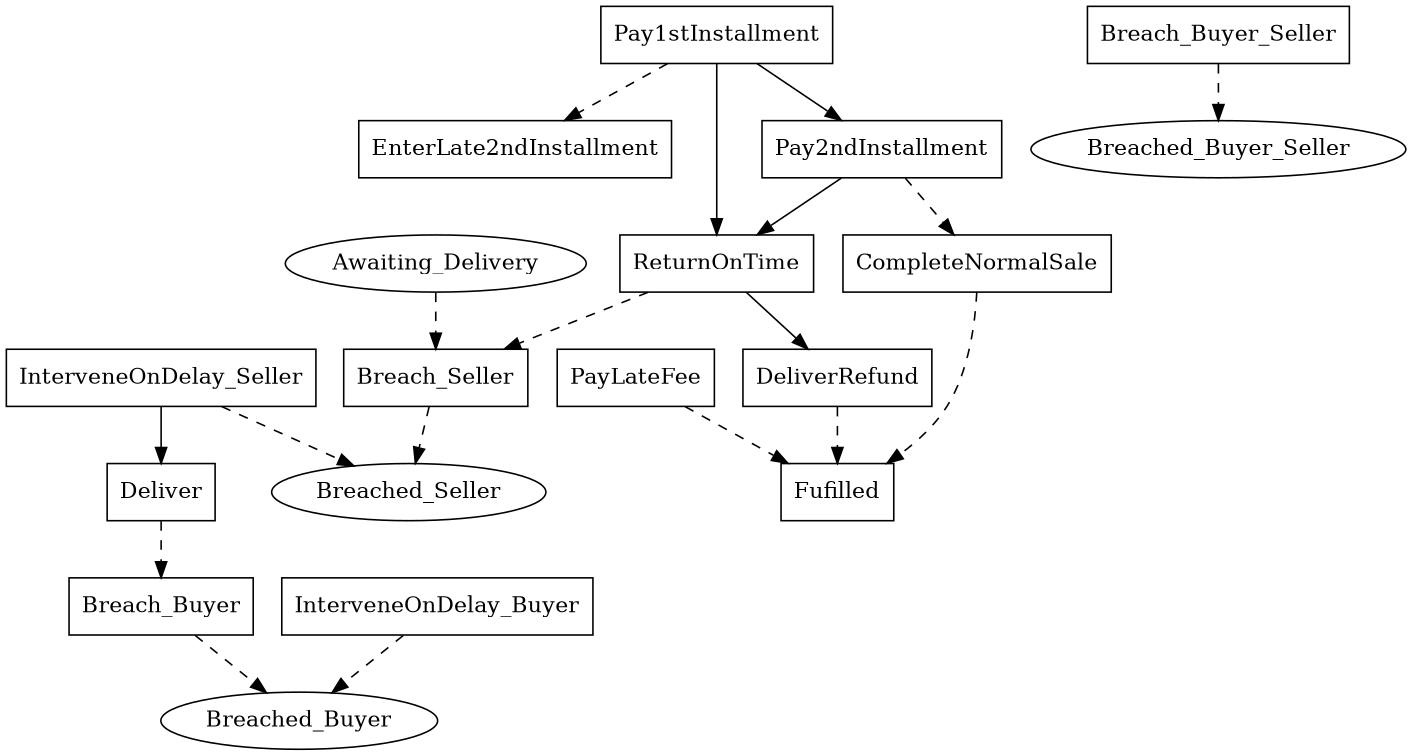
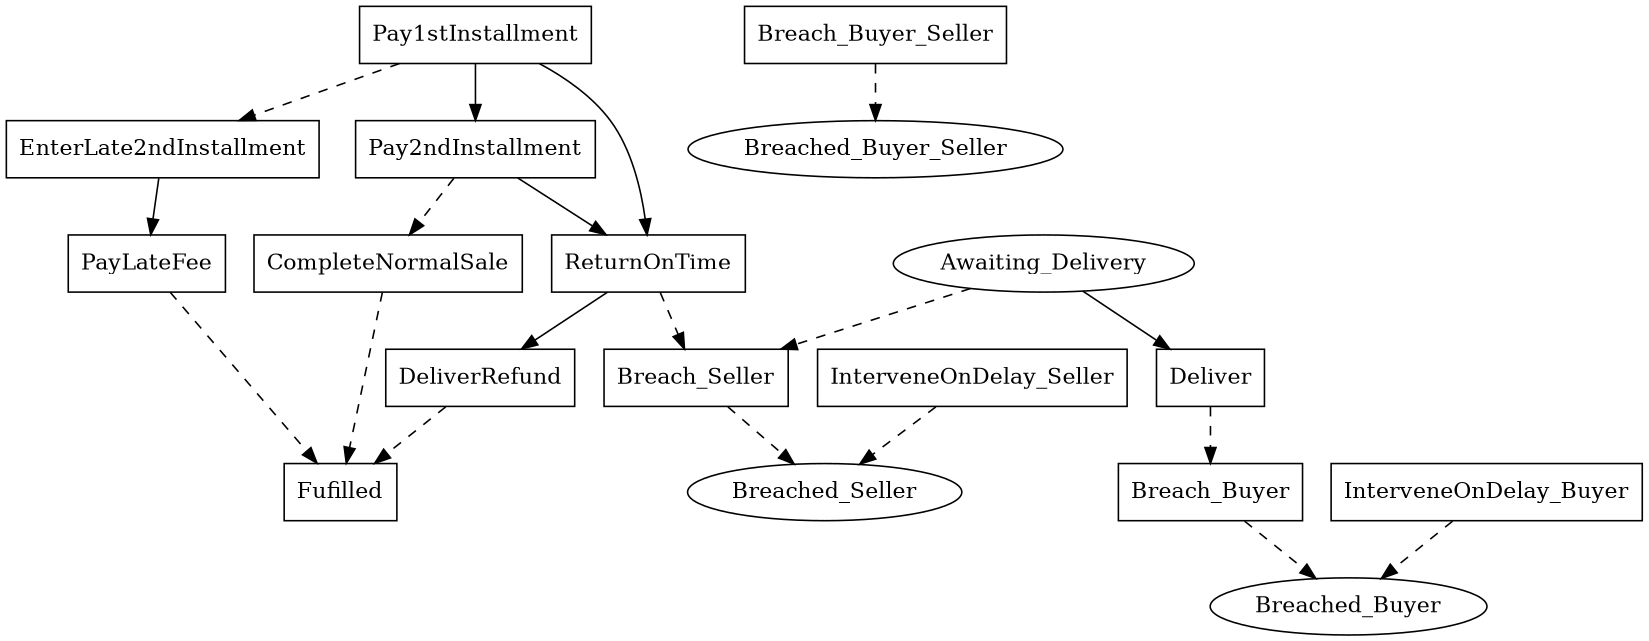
edge "EnterLate2ndInstallment" -> "PayLateFee": added
edge "InterveneOnDelay_Seller" -> "Deliver": now "Awaiting_Delivery" -> "Deliver"
